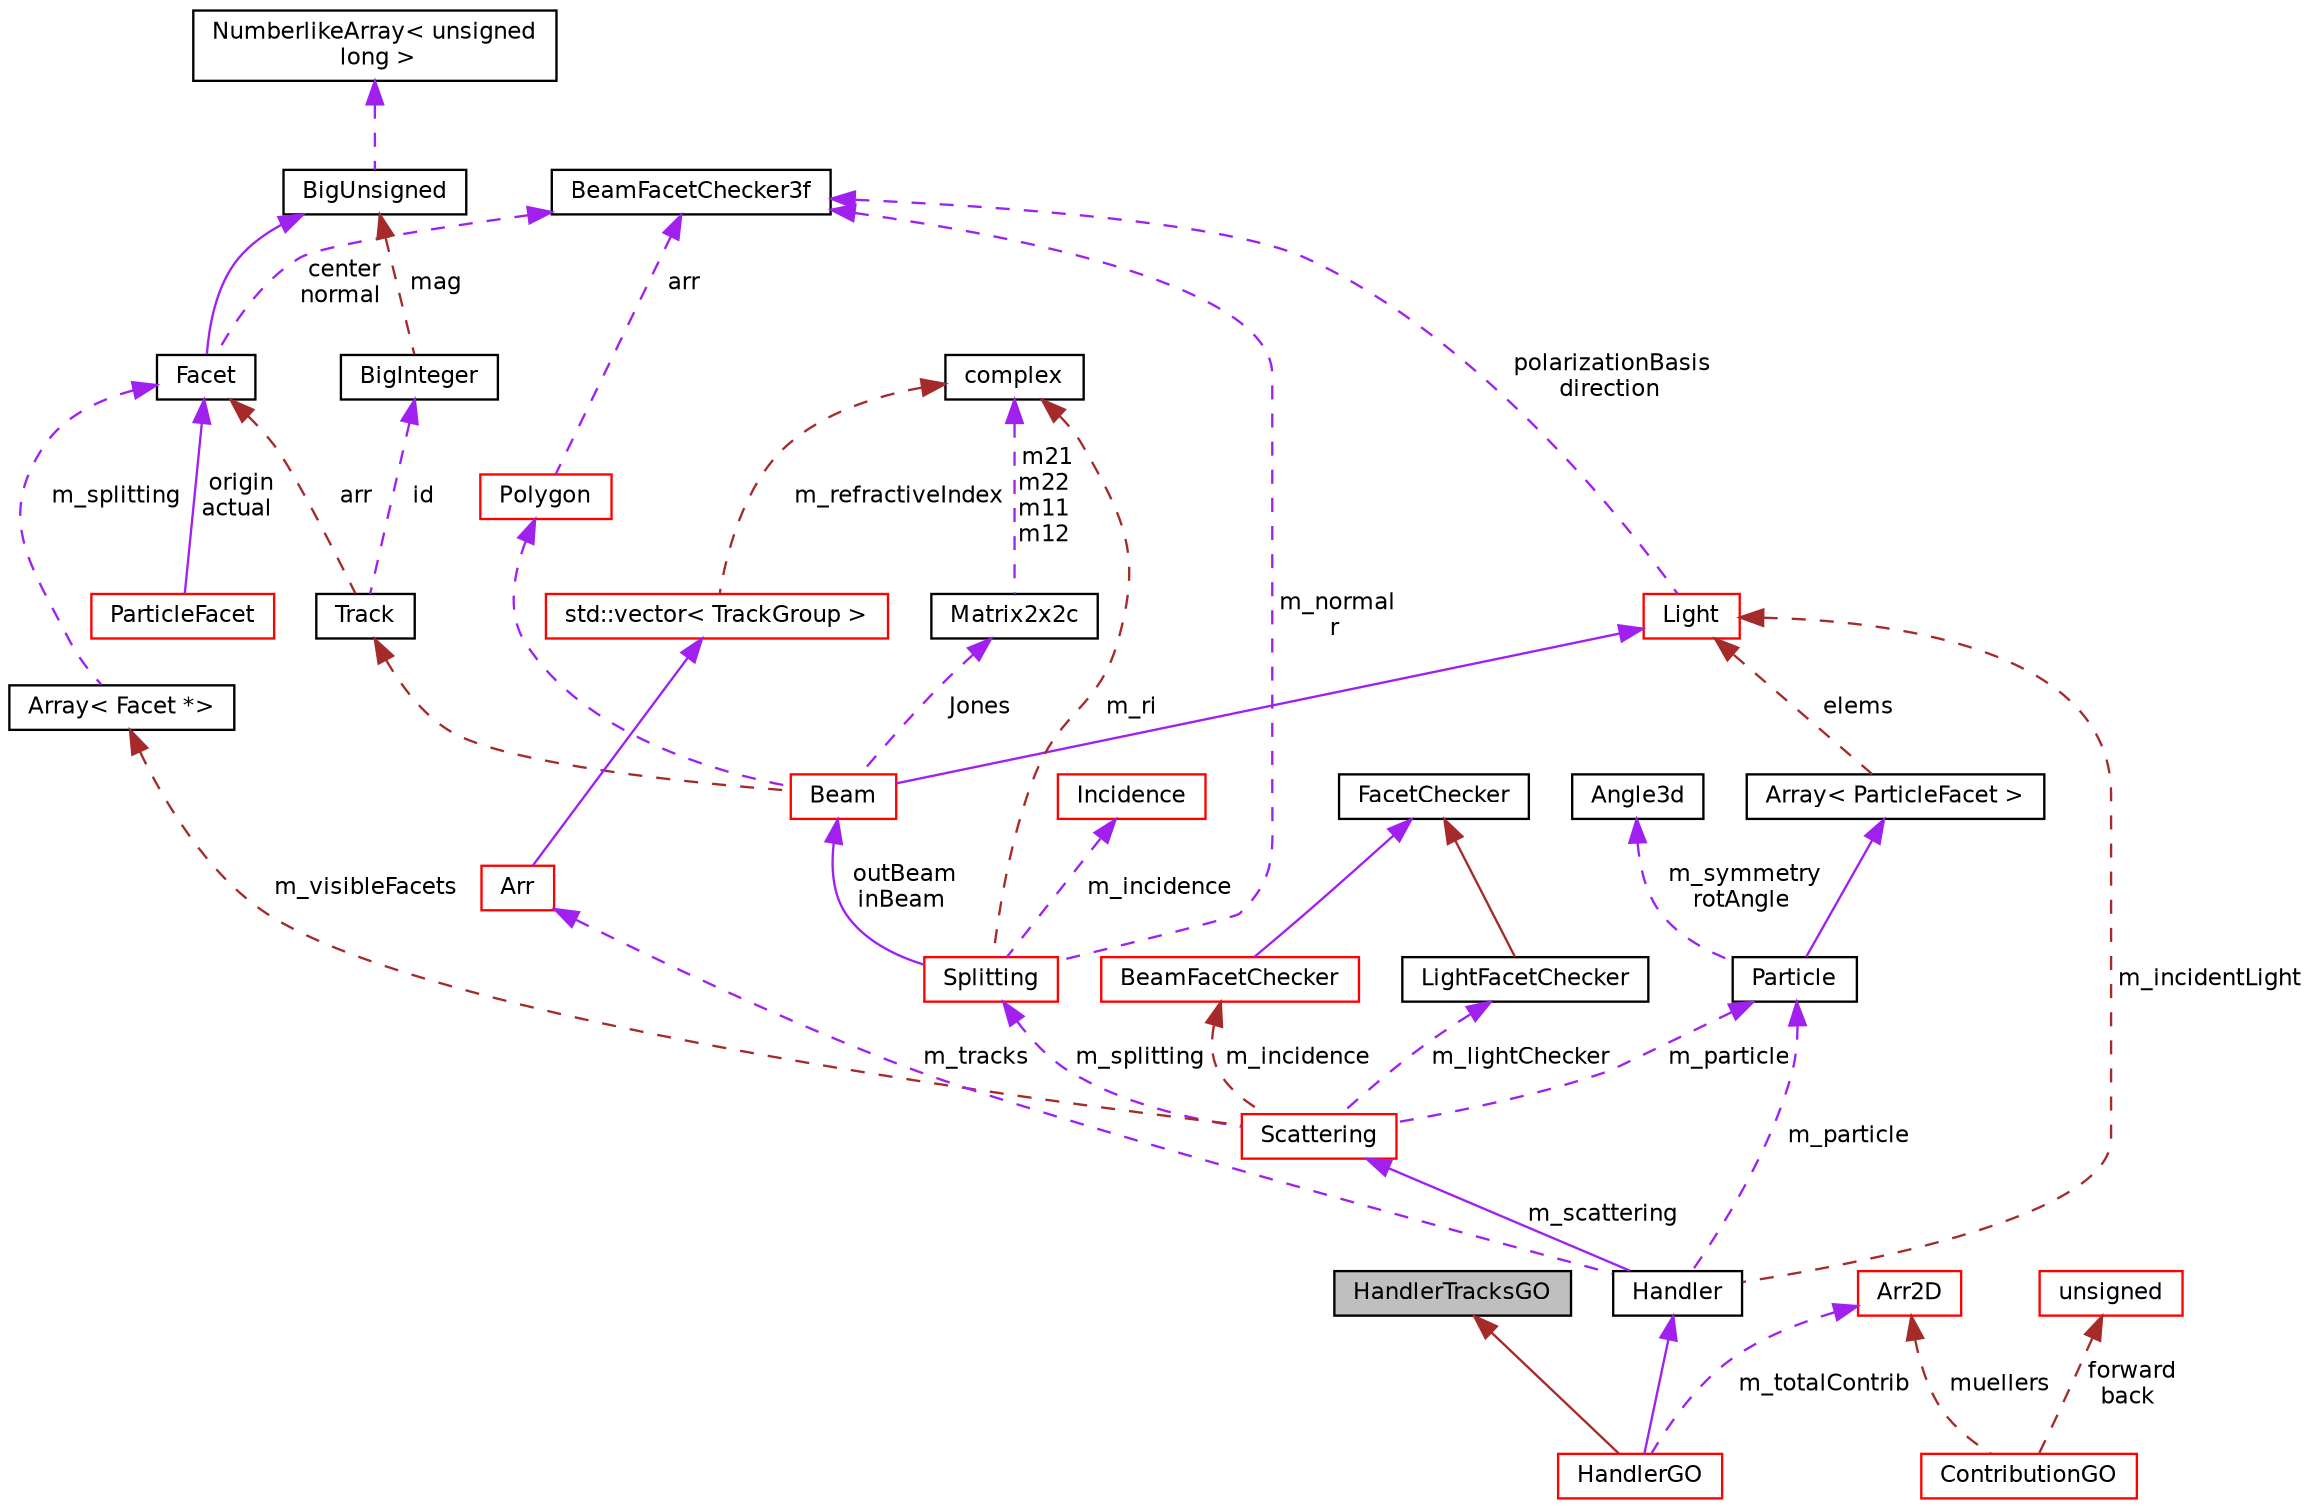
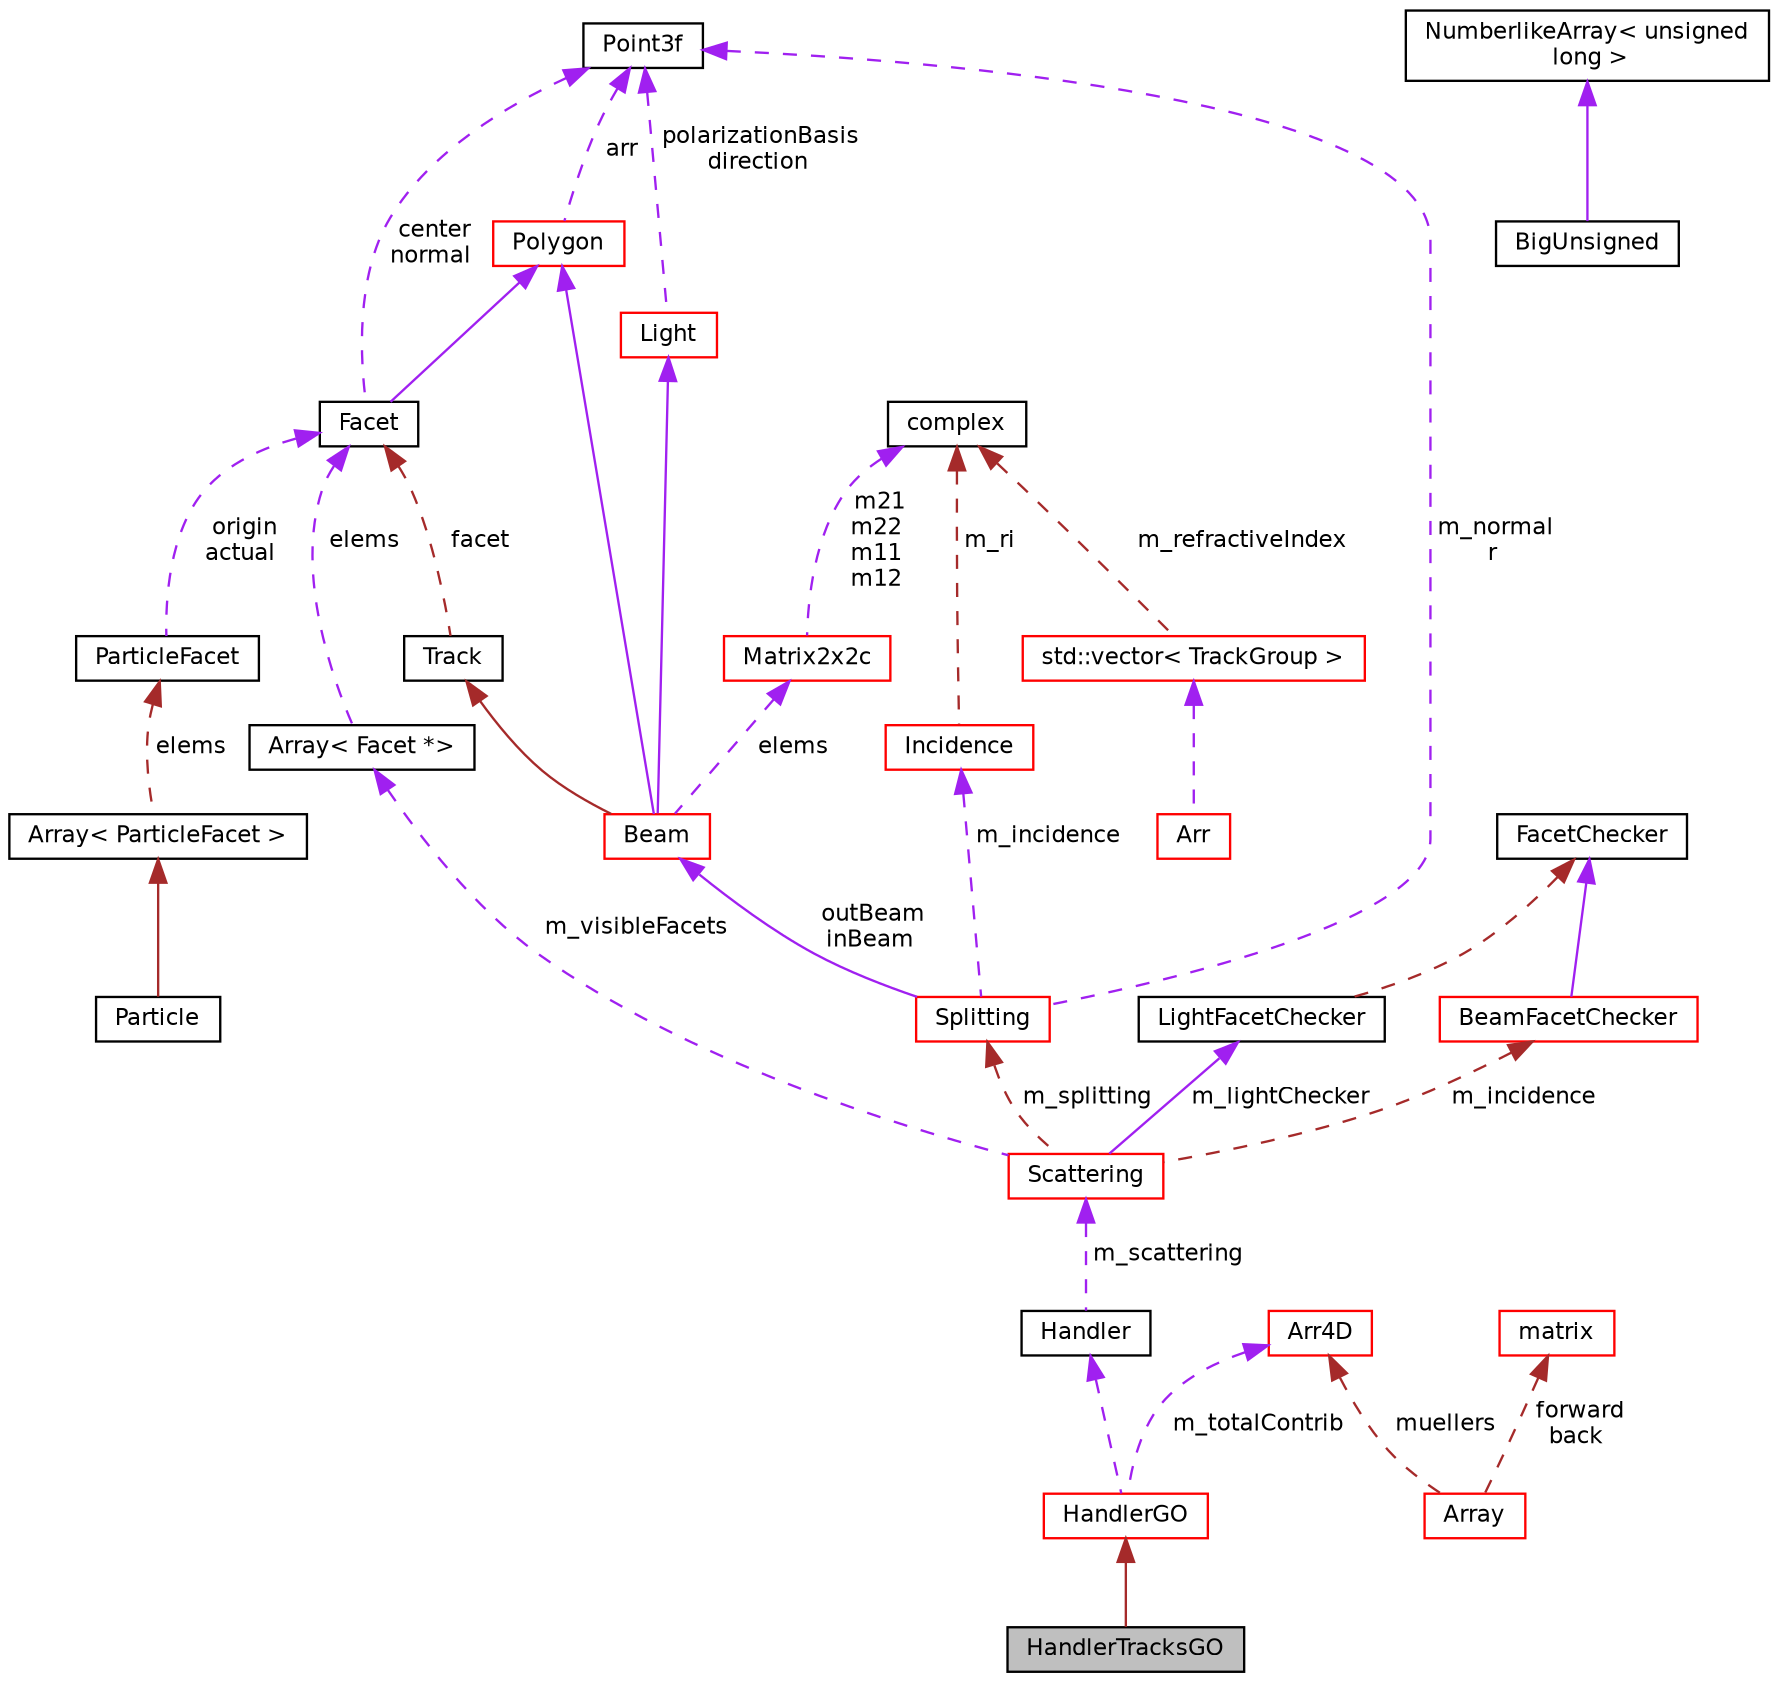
edge "BigUnsigned" -> "NumberlikeArray< unsigned long >": style dashed -> solid
node "BeamFacetChecker3f": label "BeamFacetChecker3f" -> "Point3f"
edge "Facet" -> "BigUnsigned": now "Facet" -> "Polygon"
node "BigInteger": removed
edge "Array< Facet *>" -> "Facet": label " m_splitting" -> " elems"
edge "Track" -> "Facet": label " arr" -> " facet"
edge "ParticleFacet" -> "Facet": style solid -> dashed
node "ParticleFacet": color red -> black
node "Matrix2x2c": color black -> red
edge "Splitting" -> "complex": now "Incidence" -> "complex"
edge "Beam" -> "Matrix2x2c": label " Jones" -> " elems"
edge "Beam" -> "Polygon": style dashed -> solid
edge "Array< ParticleFacet >" -> "Light": now "Array< ParticleFacet >" -> "ParticleFacet"
edge "Arr" -> "std::vector< TrackGroup >": style solid -> dashed
edge "Beam" -> "Track": style dashed -> solid
node "Angle3d": removed
edge "Particle" -> "Array< ParticleFacet >": color purple -> brown
edge "LightFacetChecker" -> "FacetChecker": style solid -> dashed
edge "Handler" -> "Light": removed, label "m_incidentLight"
edge "Scattering" -> "Array< Facet *>": color brown -> purple
edge "Scattering" -> "LightFacetChecker": style dashed -> solid
edge "Scattering" -> "Particle": removed, label "m_particle"
edge "Scattering" -> "Splitting": color purple -> brown
edge "Handler" -> "Arr": removed, label "m_tracks"
edge "Handler" -> "Particle": removed, label "m_particle"
edge "Handler" -> "Scattering": style solid -> dashed
node "Arr2D": label "Arr2D" -> "Arr4D"
node "unsigned": label "unsigned" -> "matrix"
edge "HandlerGO" -> "HandlerTracksGO": reversed
edge "HandlerGO" -> "Handler": style solid -> dashed
node "ContributionGO": label "ContributionGO" -> "Array"
